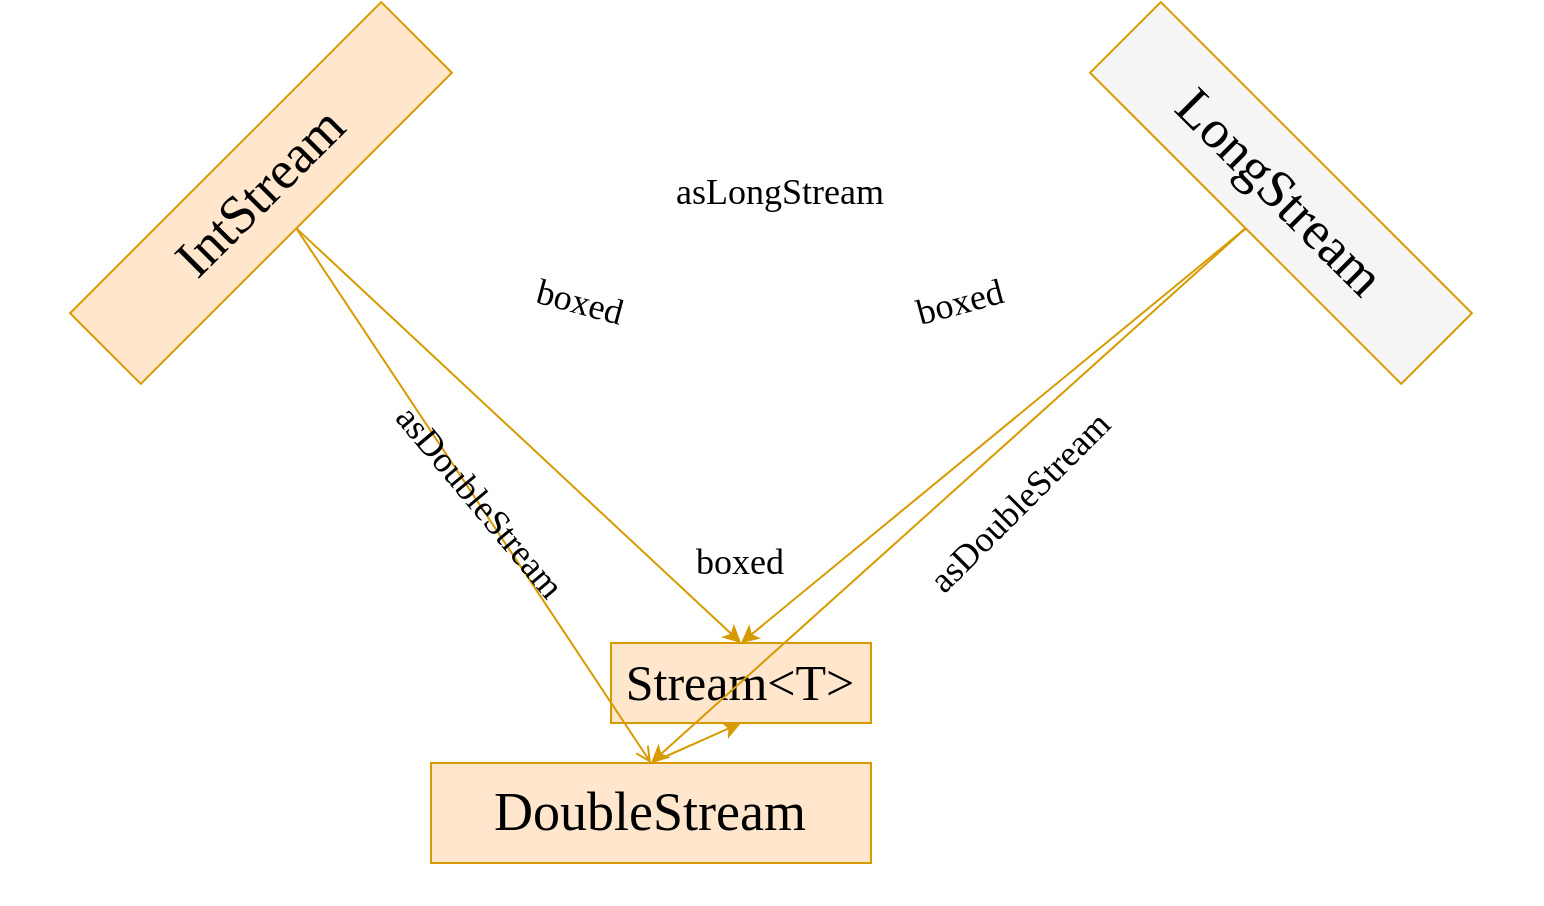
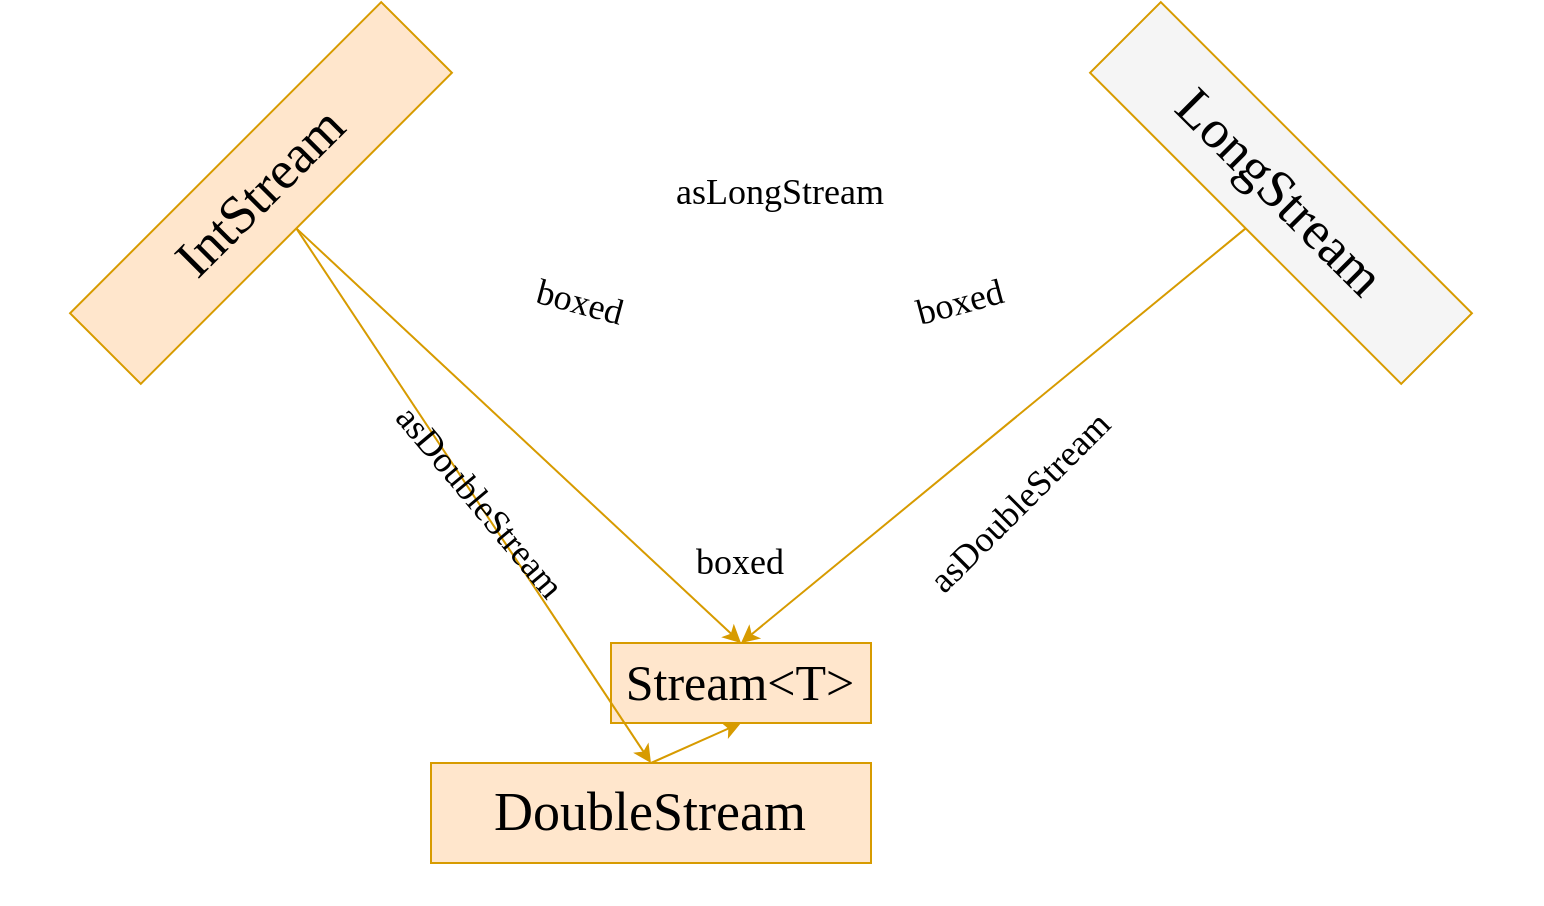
edge "LongStream" -> "DoubleStream": removed
edge "IntStream" -> "DoubleStream": arrowhead open -> classic
